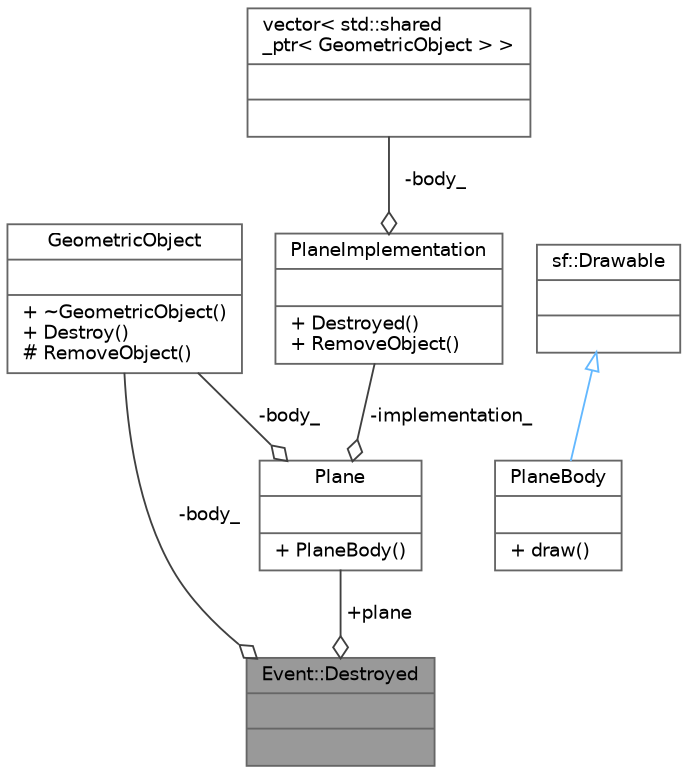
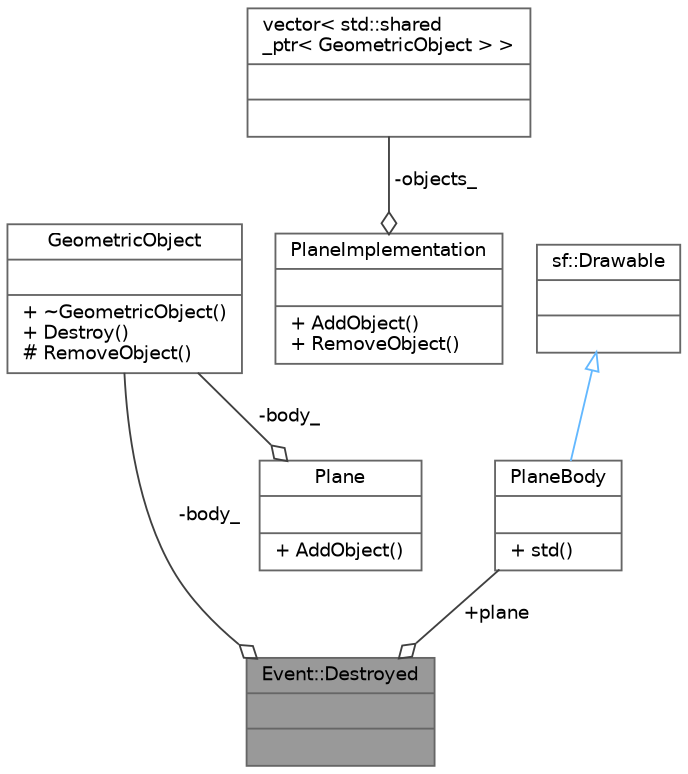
edge "vector< std::shared" -> "PlaneImplementation": label " -body_" -> " -objects_"
node "PlaneImplementation": text "+ Destroyed()" -> "+ AddObject()"
edge "PlaneImplementation" -> "Plane": removed, label "-implementation_"
node "Plane": text "+ PlaneBody()" -> "+ AddObject()"
node "PlaneBody": text "+ draw()" -> "+ std()"
edge "Plane" -> "Event::Destroyed": now "PlaneBody" -> "Event::Destroyed"
